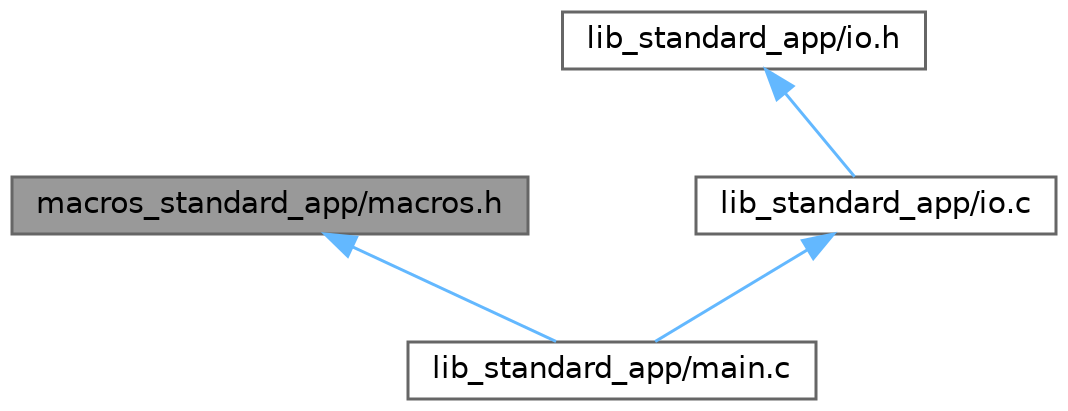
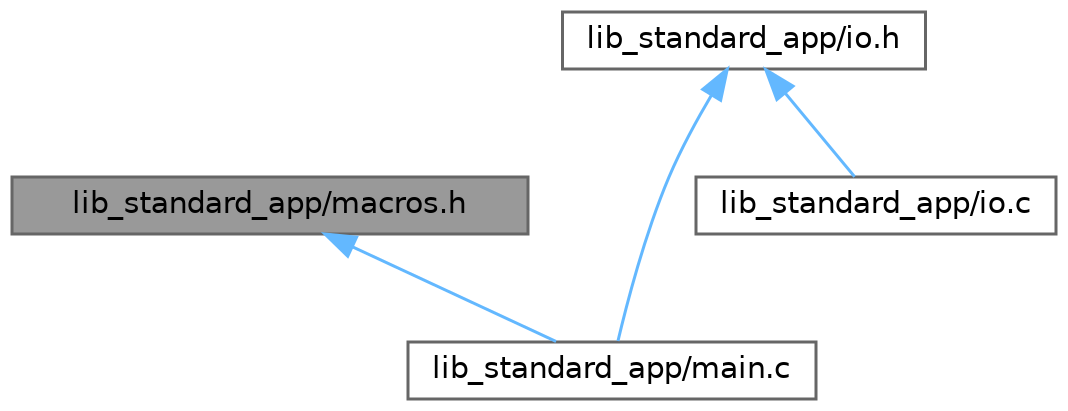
node "macros_standard_app/macros.h": label "macros_standard_app/macros.h" -> "lib_standard_app/macros.h"
edge "lib_standard_app/main.c" -> "lib_standard_app/io.c": now "lib_standard_app/main.c" -> "lib_standard_app/io.h"
